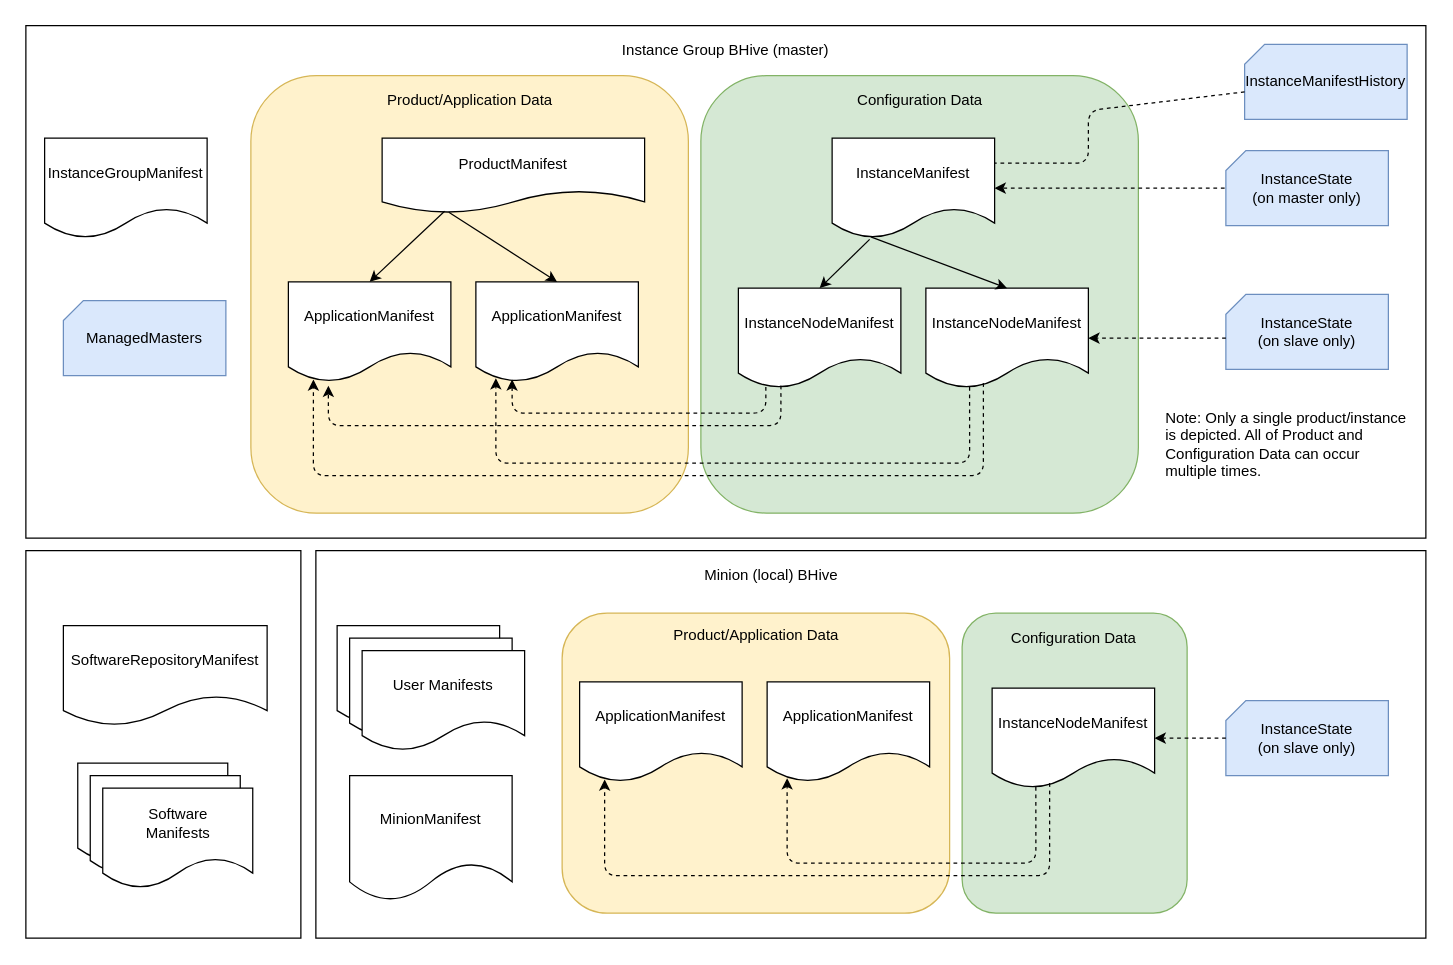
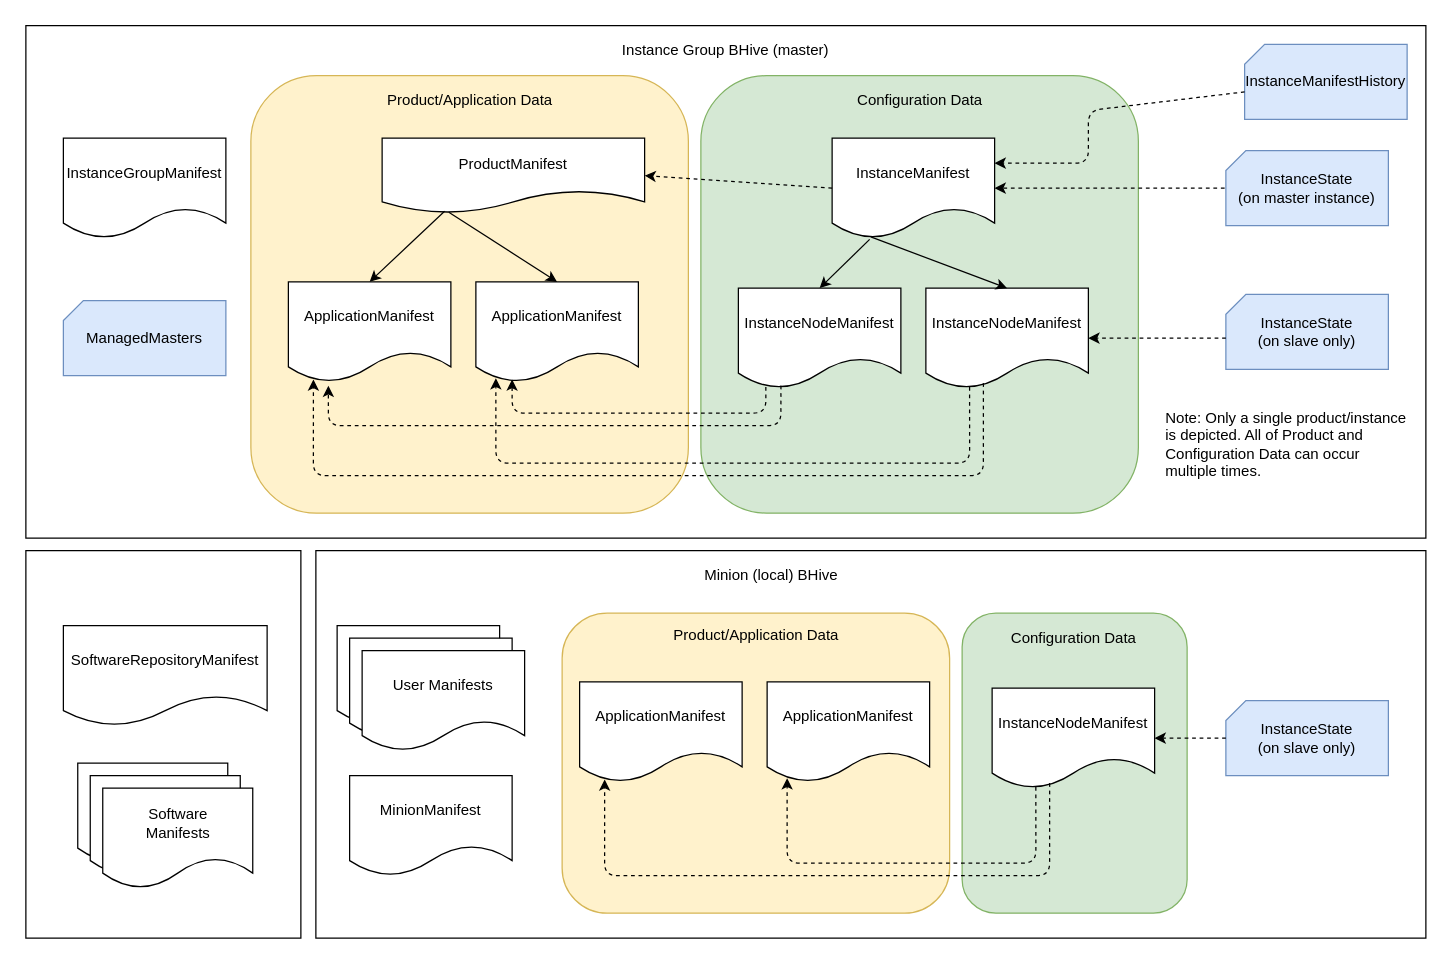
edge "InstanceManifestHistory" -- "InstanceManifest": arrowhead none -> classic
edge "InstanceManifest" -> "ProductManifest": added
node "InstanceGroupManifest": moved (126, 188) -> (144, 188)
node "InstanceState (on master only)": label "InstanceState (on master only)" -> "InstanceState (on master instance)"
node "MinionManifest": size 163x125 -> 163x100
